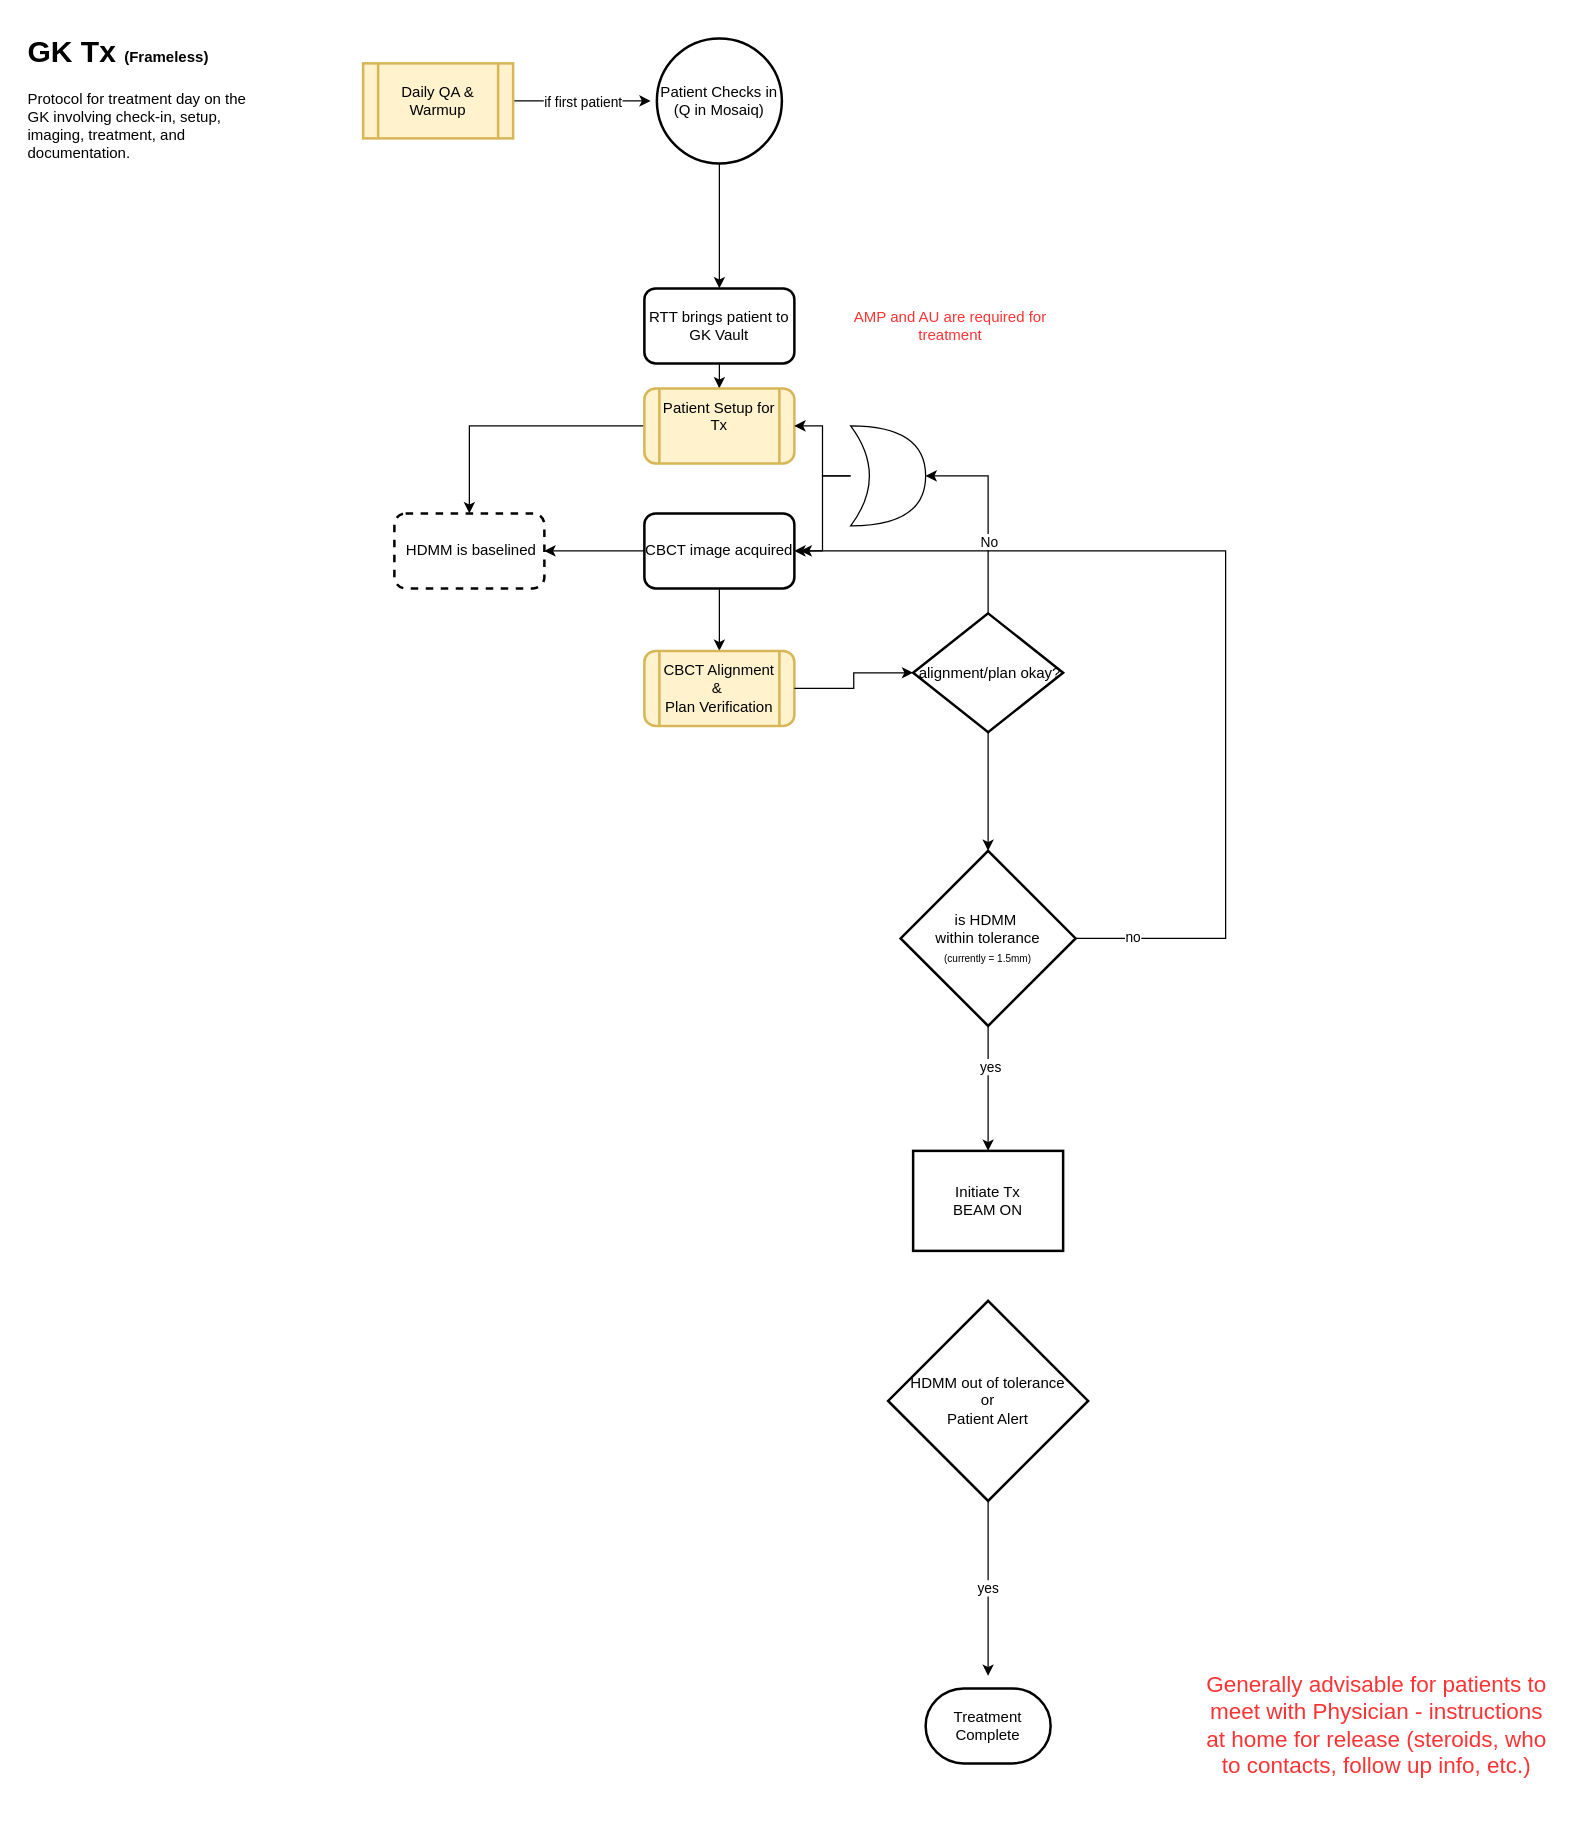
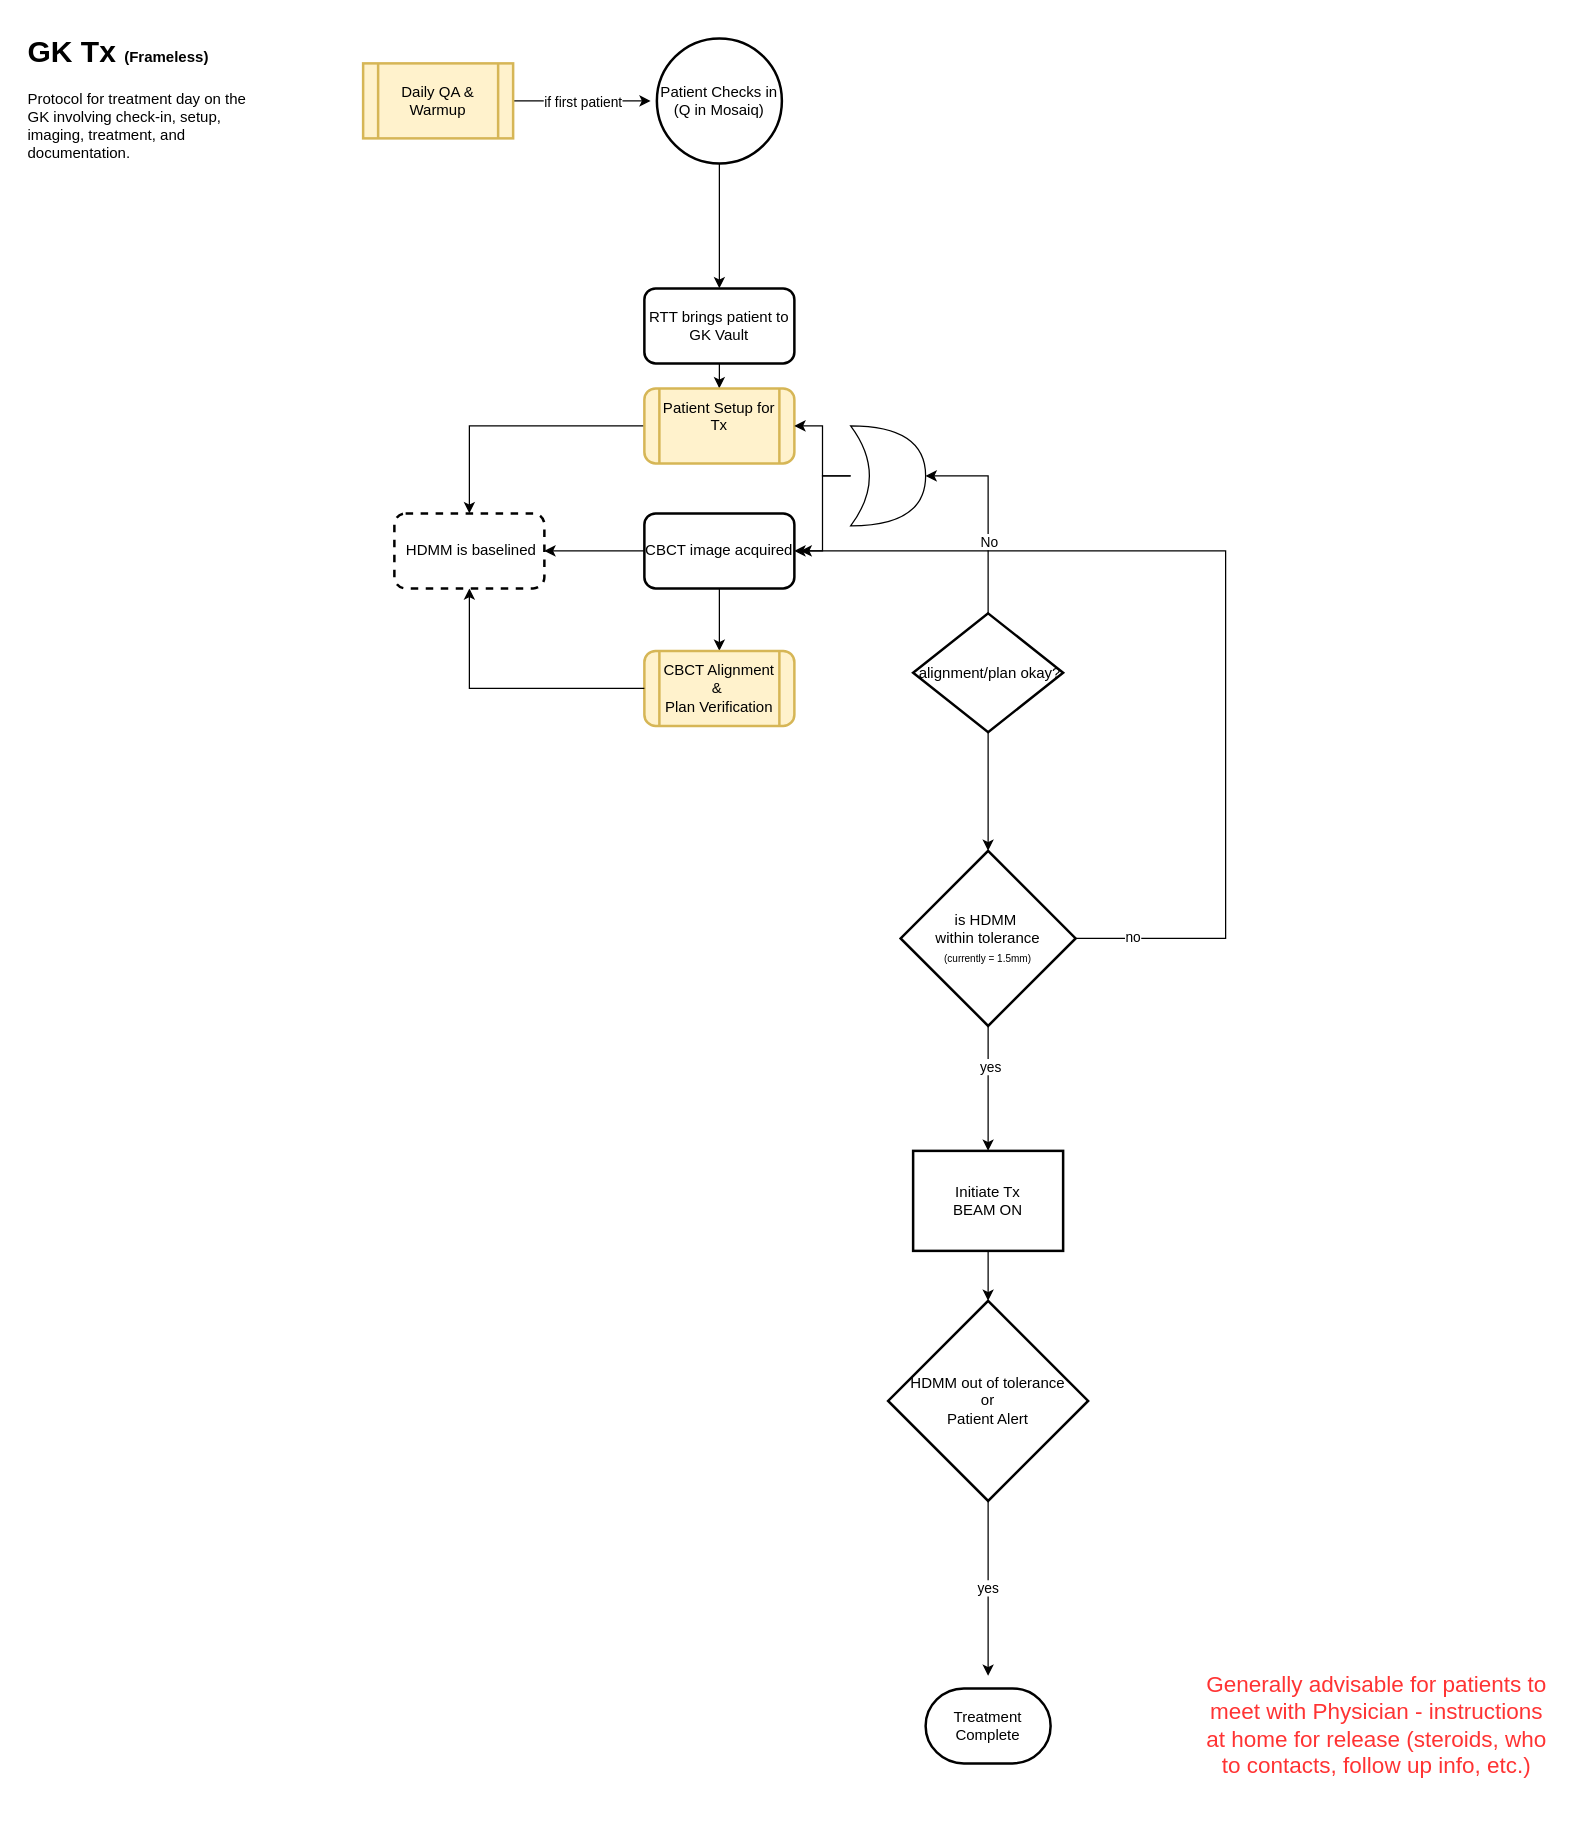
node "AMP and AU are required for treatment": removed
edge "CBCT Alignment & Plan Verification" -> "alignment/plan okay?": now "CBCT Alignment & Plan Verification" -> "HDMM is baselined"
edge "Initiate Tx BEAM ON" -> "HDMM out of tolerance or Patient Alert": added
